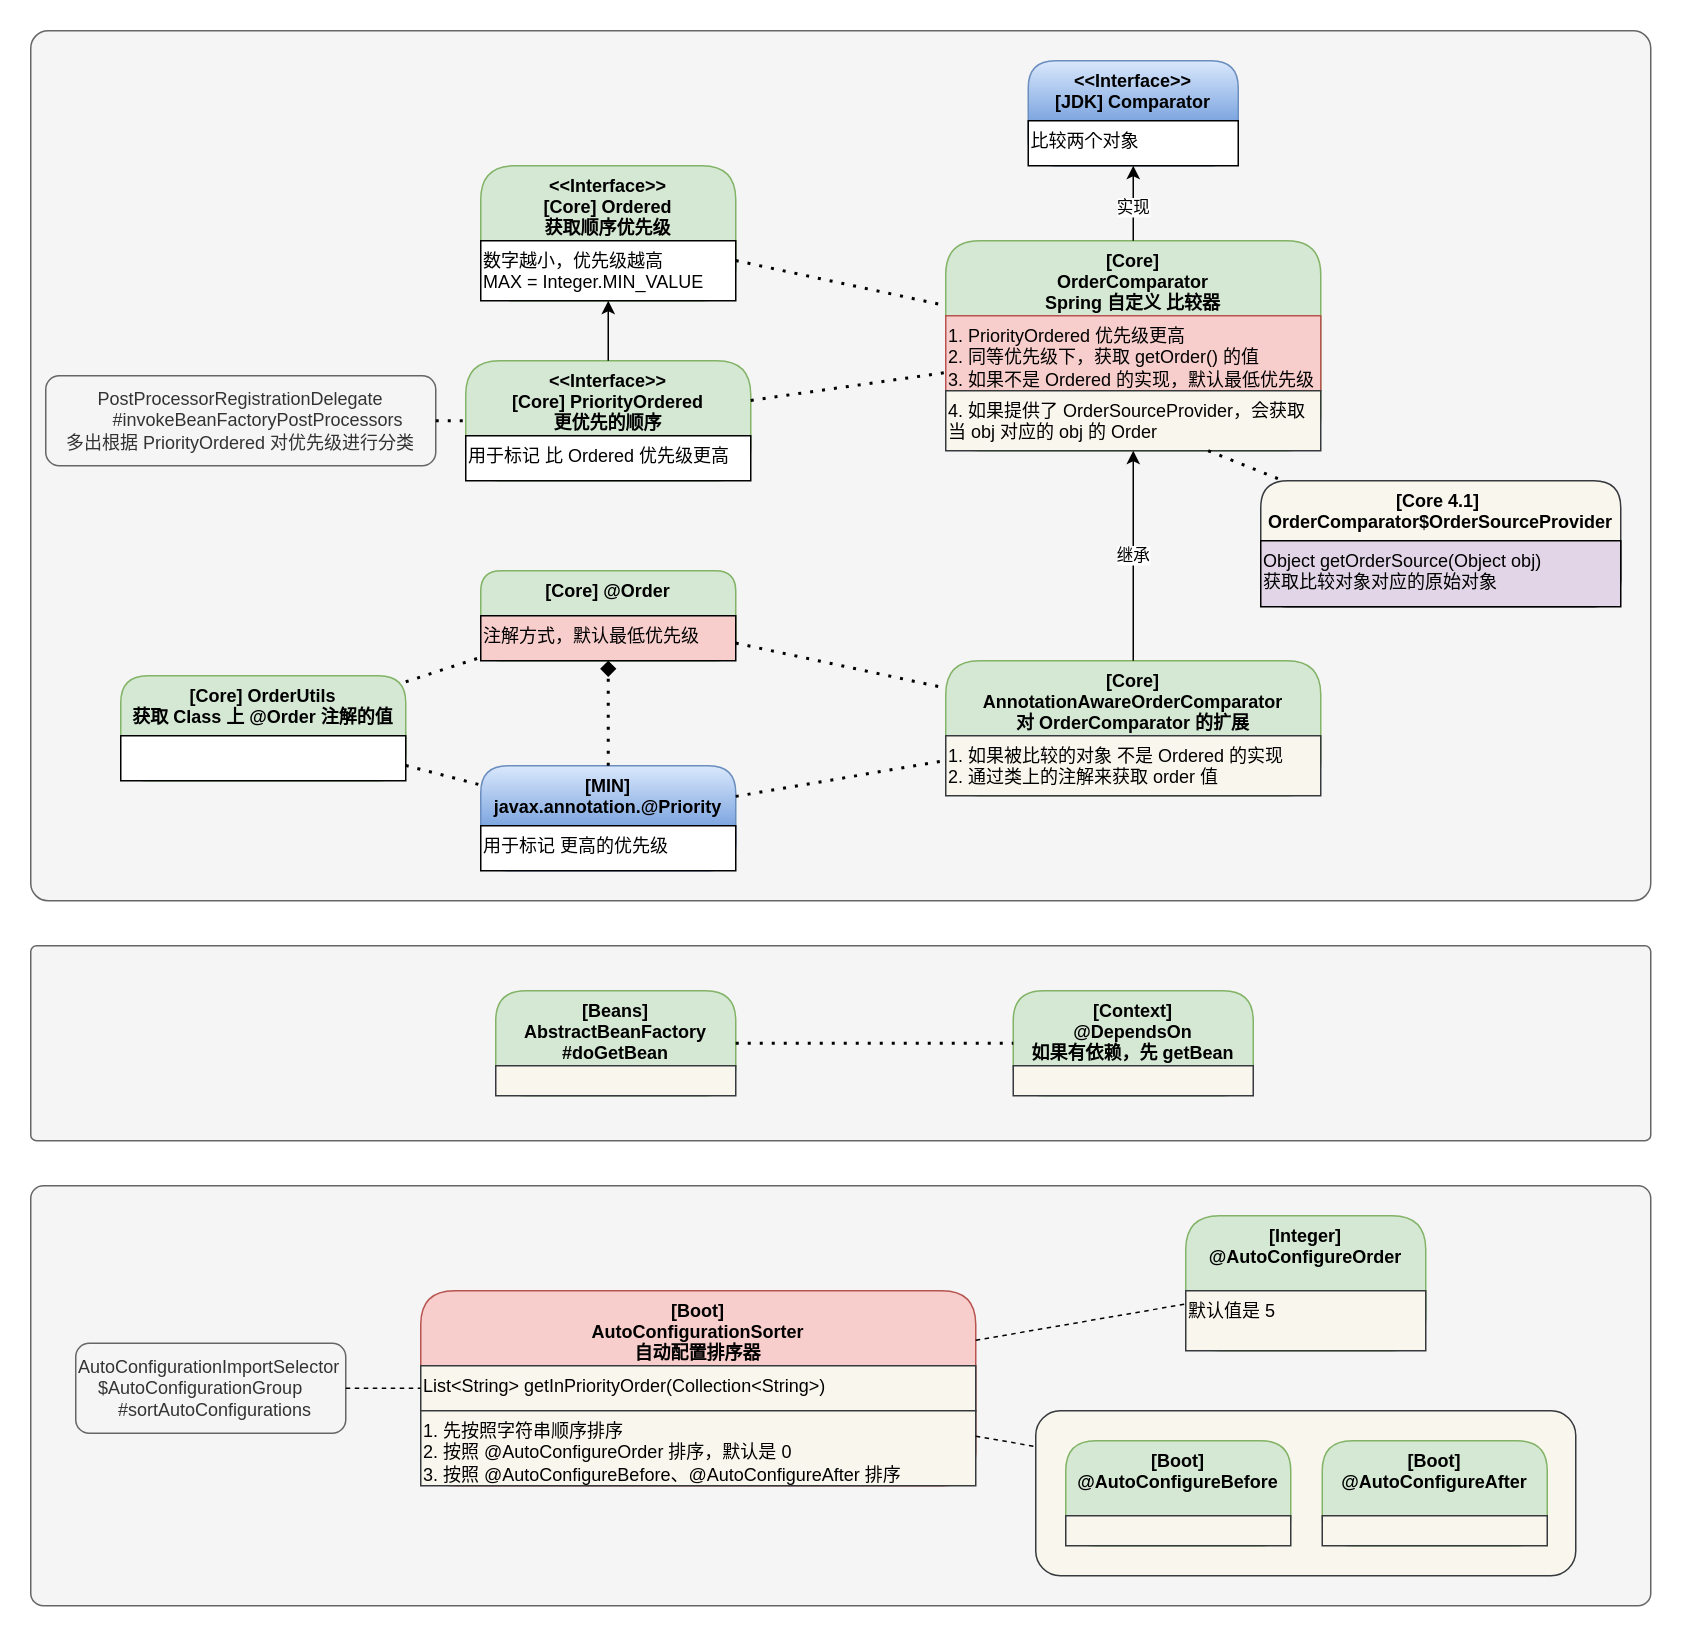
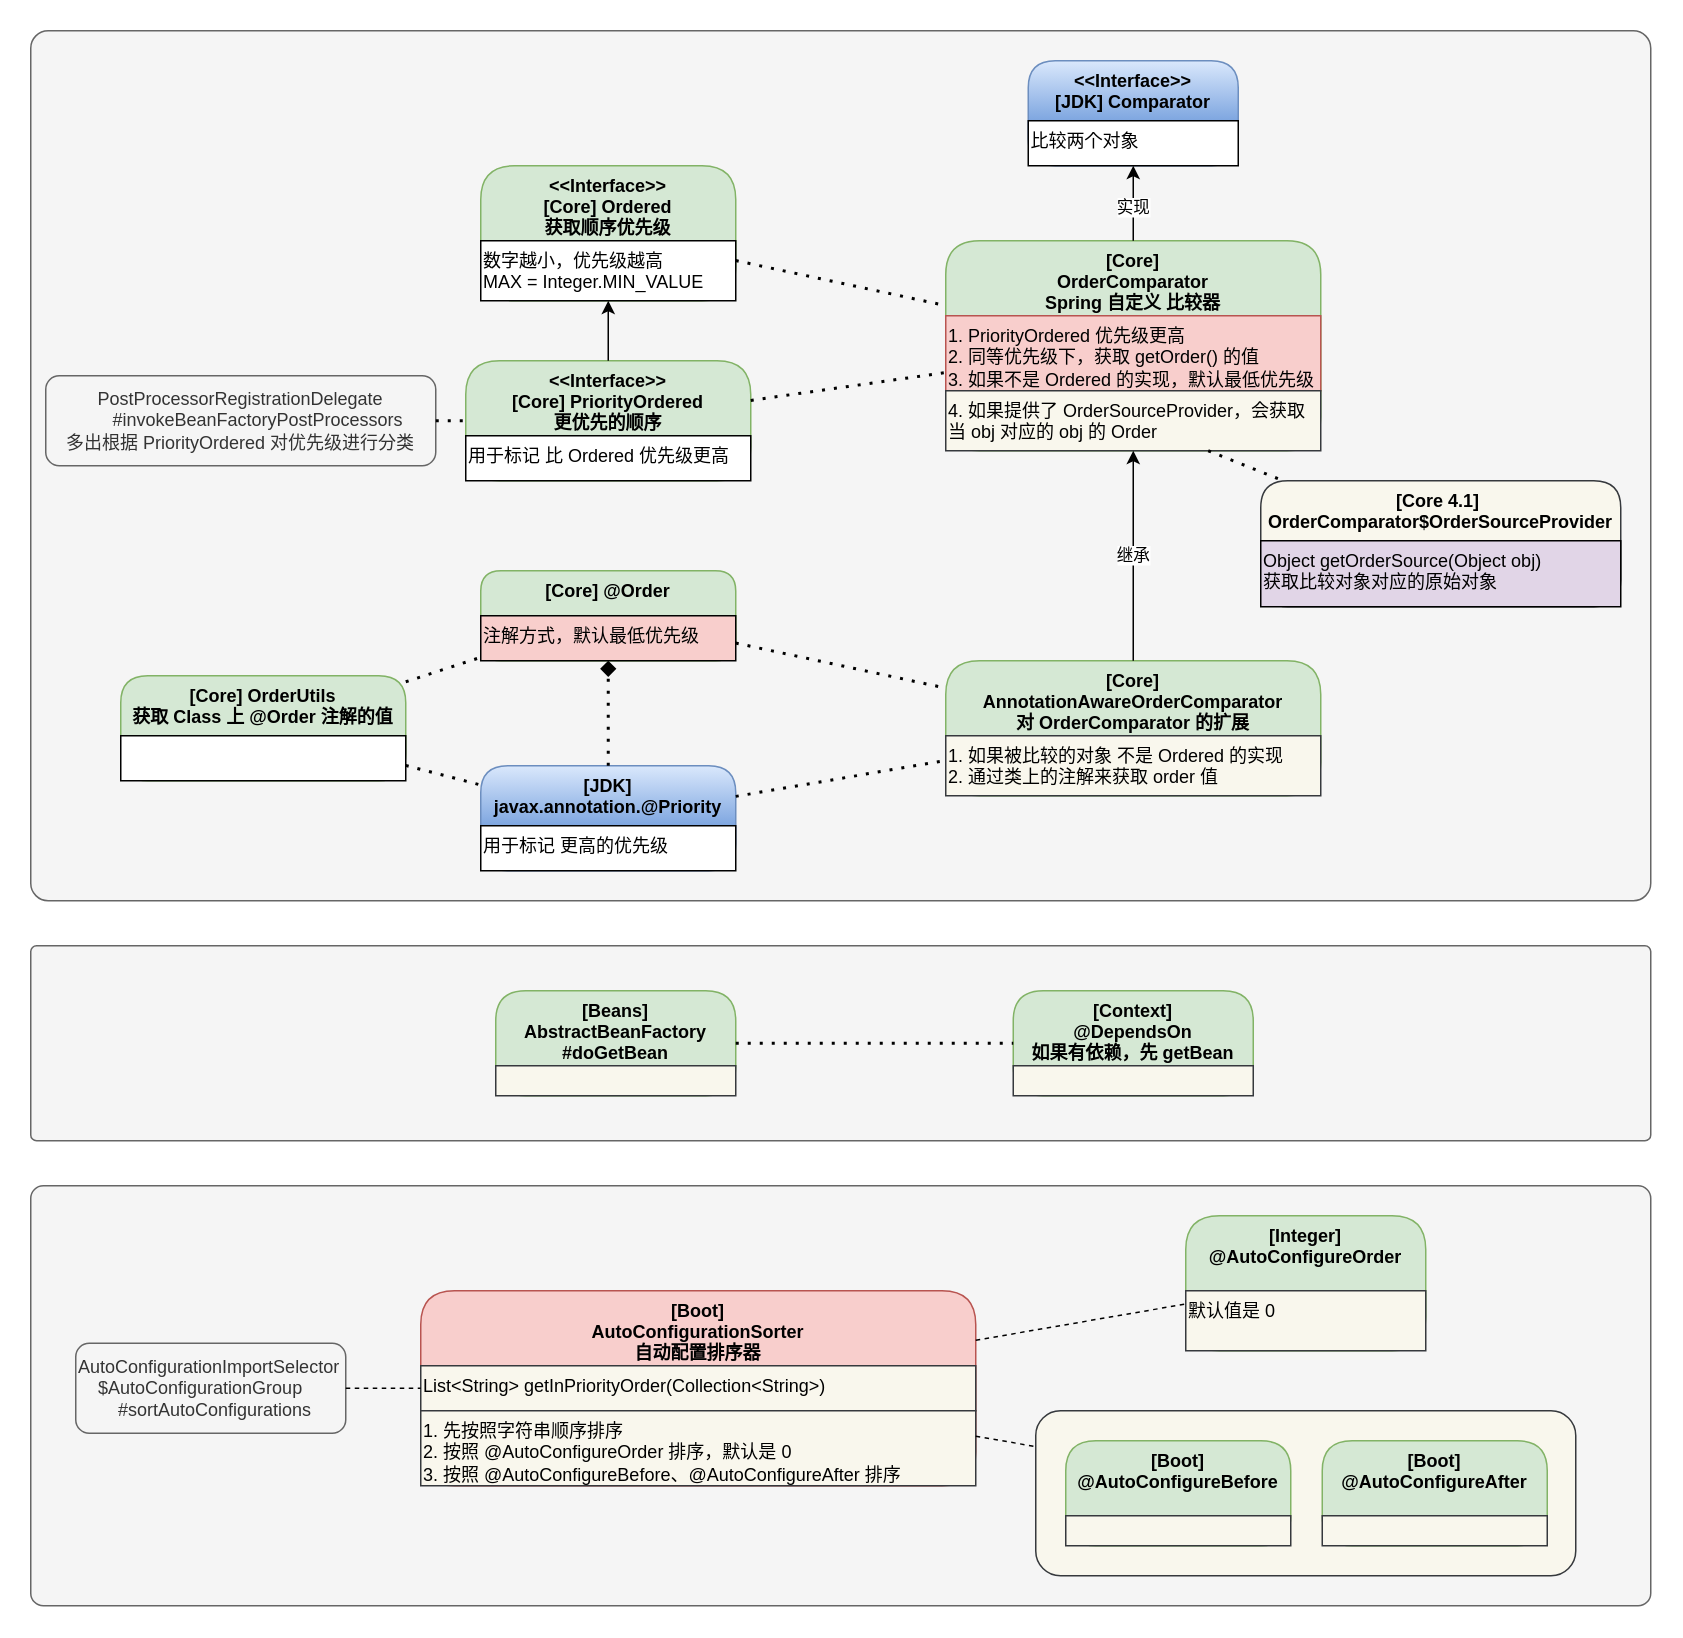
node "[MIN] javax.annotation.@Priority": label "[MIN] javax.annotation.@Priority" -> "[JDK] javax.annotation.@Priority"
node "默认值是 5": label "默认值是 5" -> "默认值是 0"
